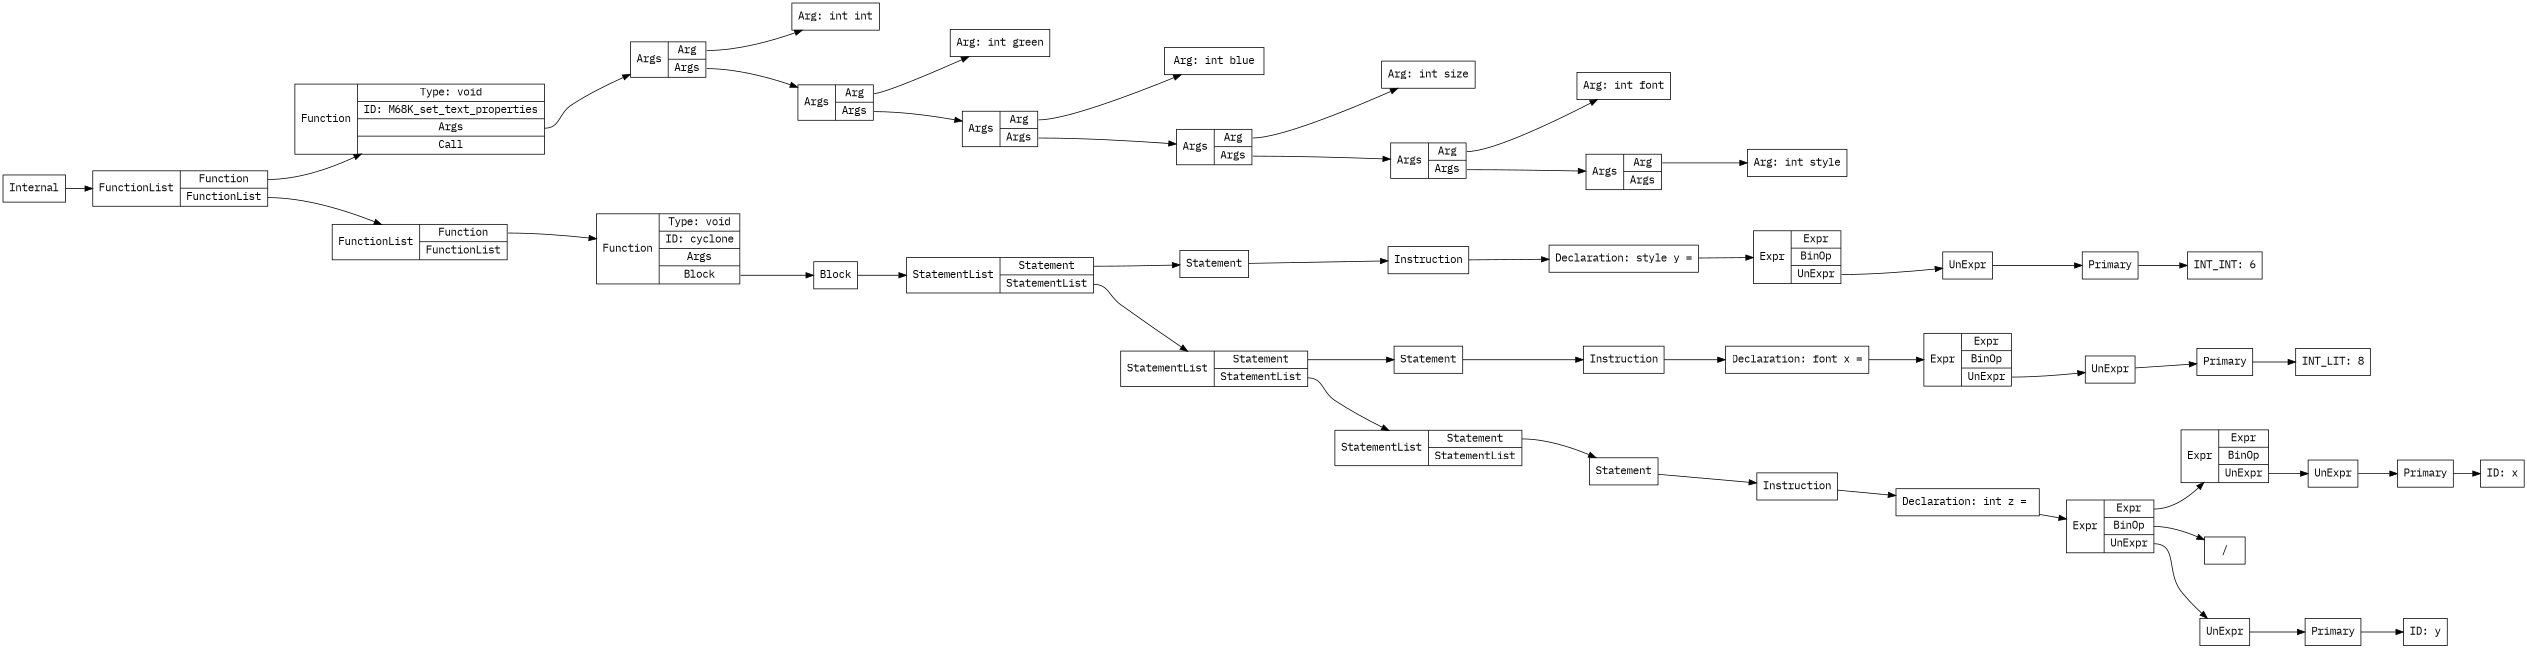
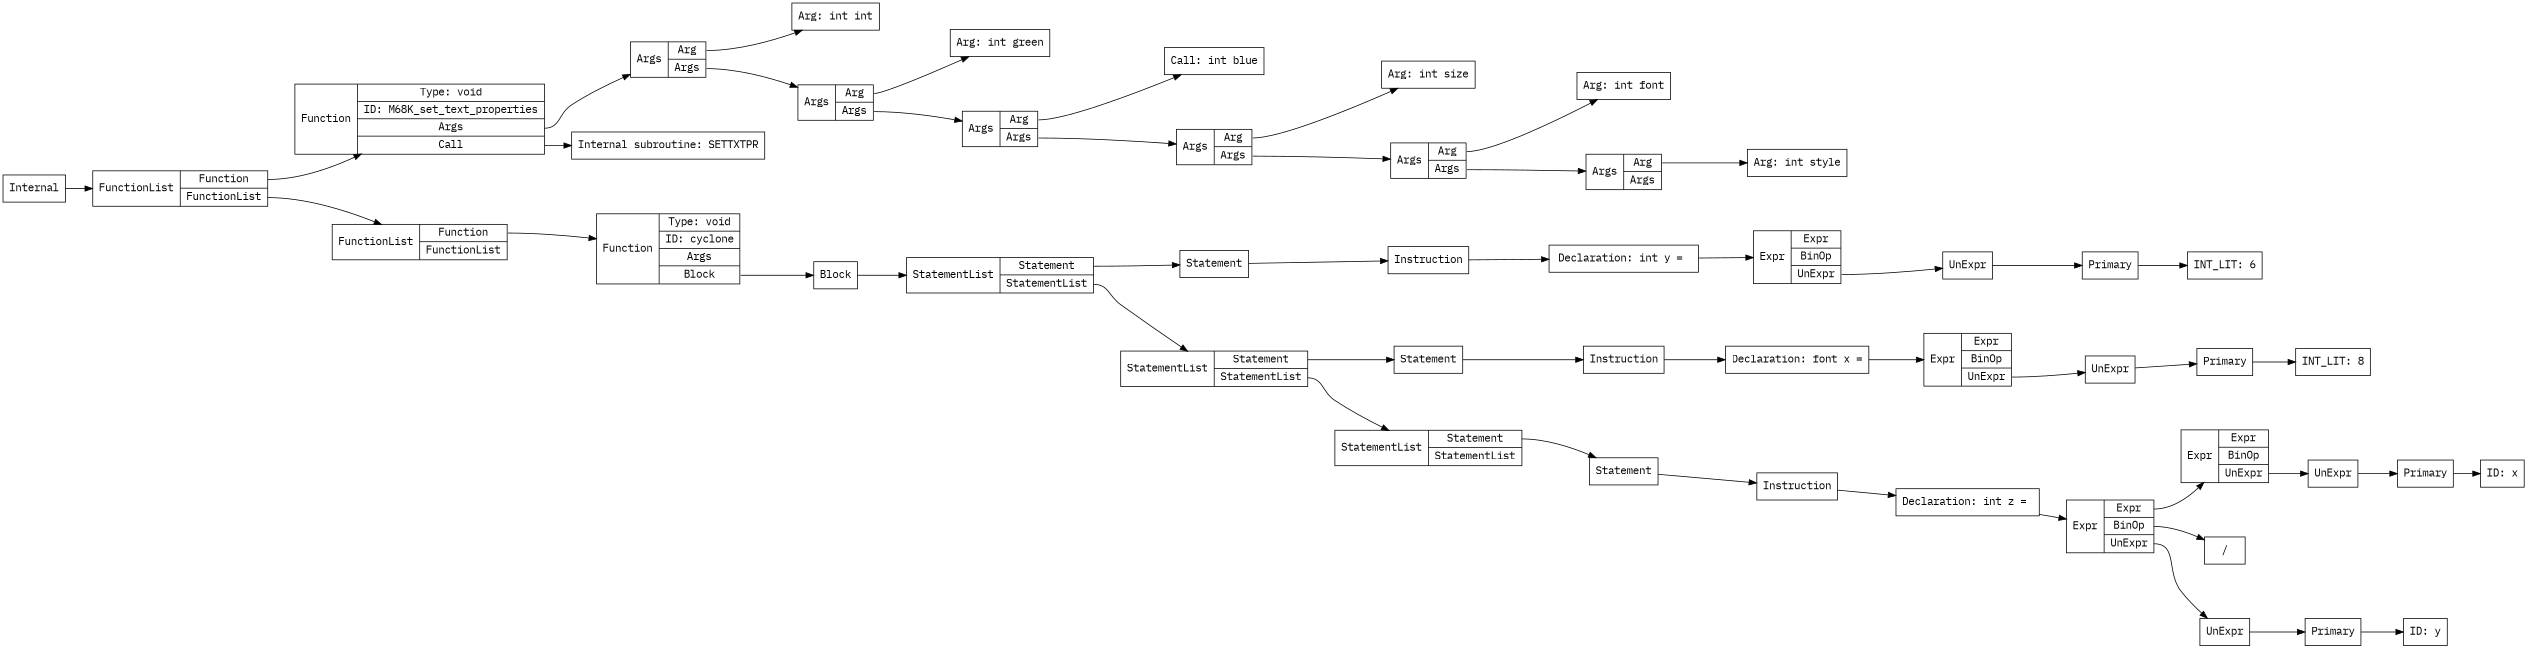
node "Arg: int blue": label "Arg: int blue" -> "Call: int blue"
node "Internal subroutine: SETTXTPR": added
node "Declaration: style y =": label "Declaration: style y =" -> "Declaration: int y ="
node "INT_INT: 6": label "INT_INT: 6" -> "INT_LIT: 6"
